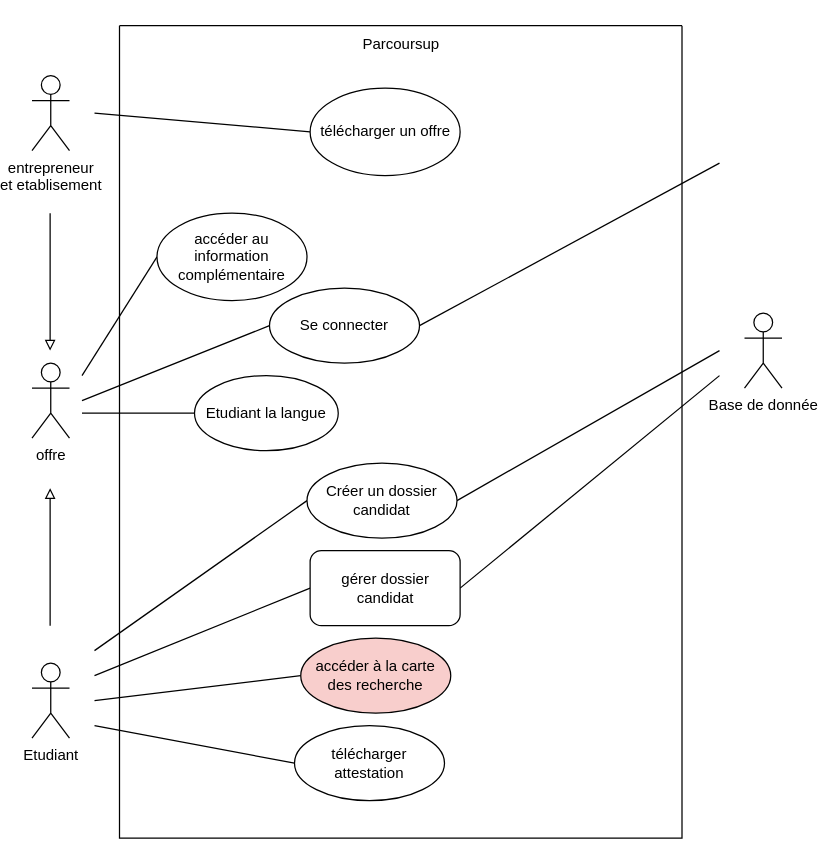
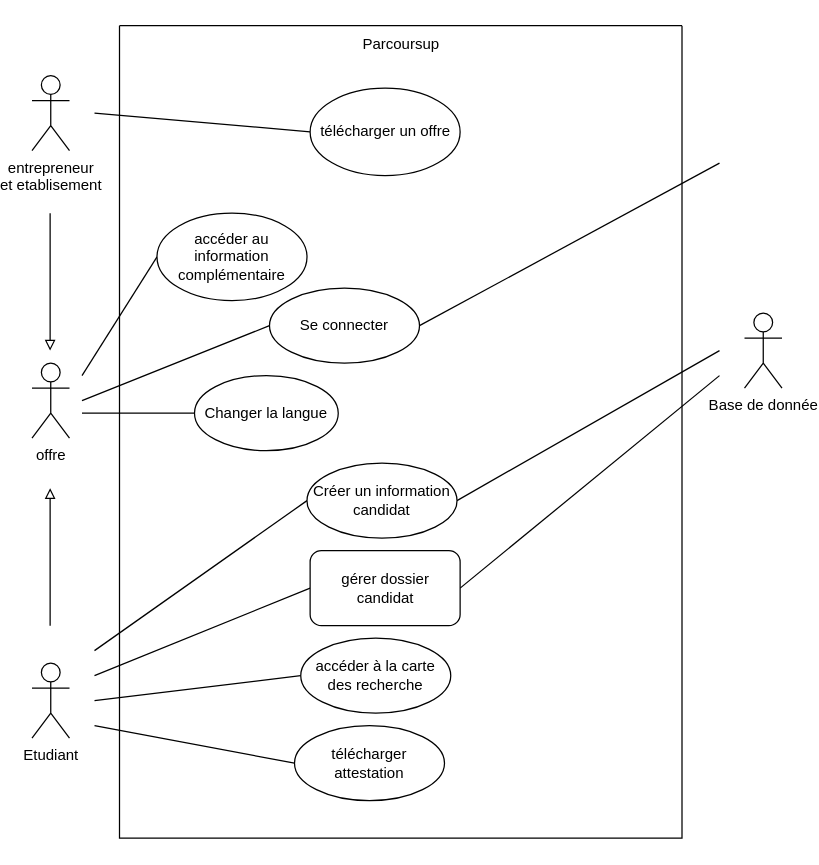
node "Etudiant la langue": label "Etudiant la langue" -> "Changer la langue"
node "Créer un dossier candidat": label "Créer un dossier candidat" -> "Créer un information candidat"
node "accéder à la carte des recherche": fillcolor #f8cecc -> #ffffff
